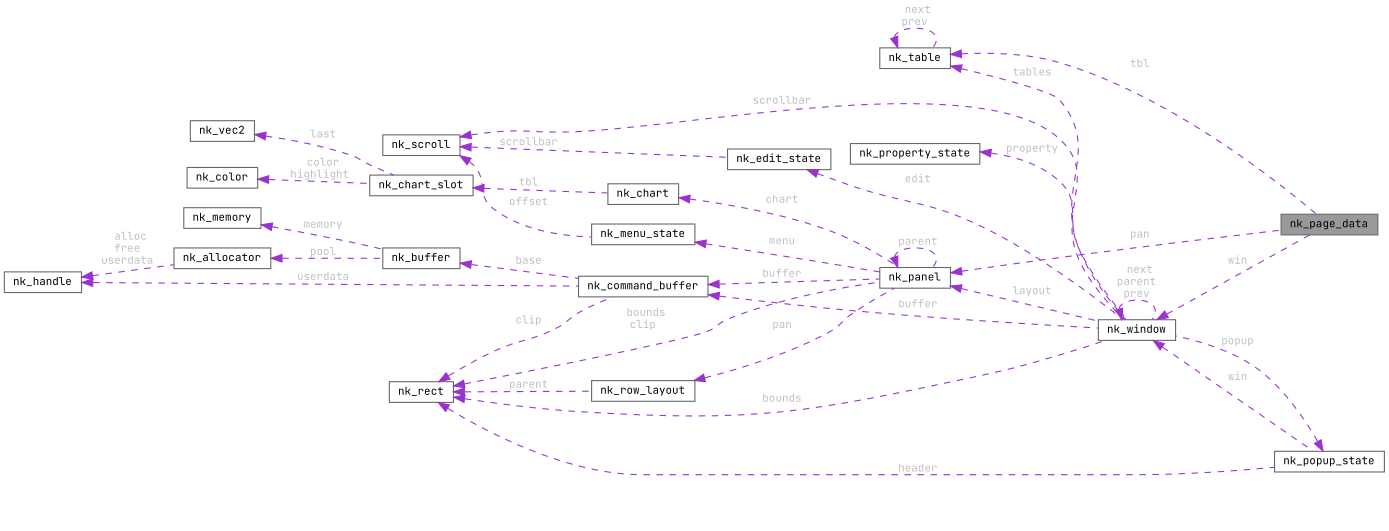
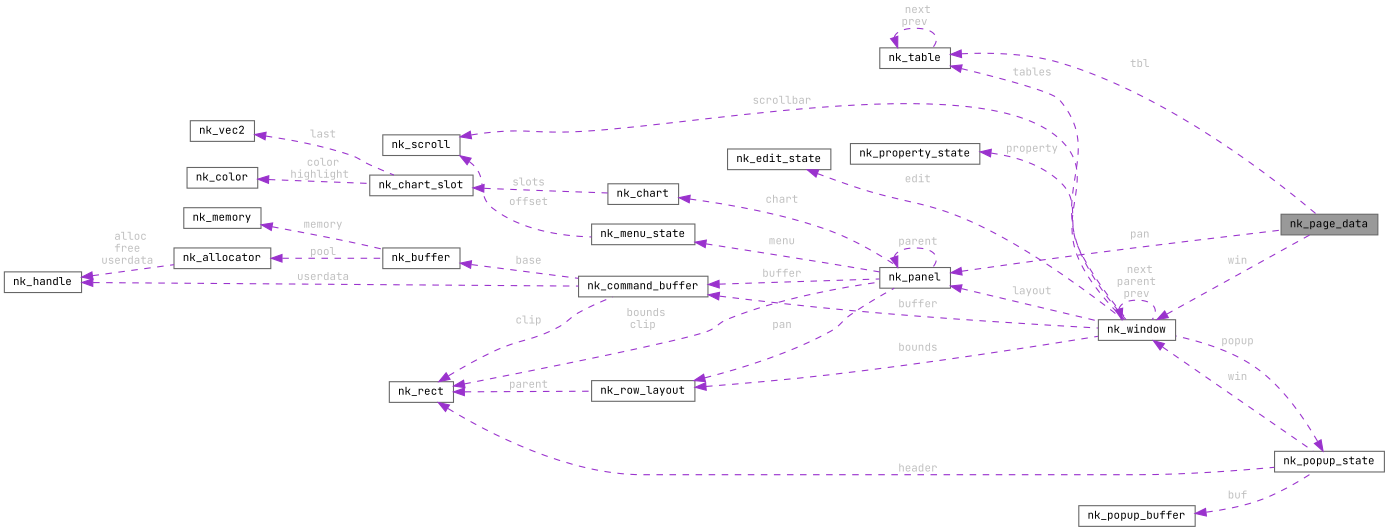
edge "nk_edit_state" -> "nk_scroll": removed, label "scrollbar"
edge "nk_chart" -> "nk_chart_slot": label " tbl" -> " slots"
edge "nk_window" -> "nk_rect": now "nk_window" -> "nk_row_layout"
node "nk_popup_buffer": added
